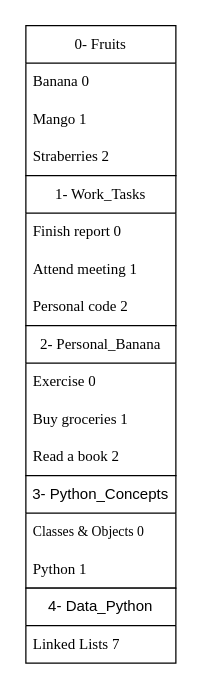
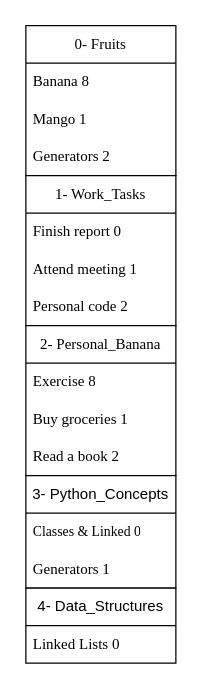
node "Banana 0": label "Banana 0" -> "Banana 8"
node "Straberries 2": label "Straberries 2" -> "Generators 2"
node "Exercise 0": label "Exercise 0" -> "Exercise 8"
node "Classes & Objects 0": label "Classes & Objects 0" -> "Classes & Linked 0"
node "Python 1": label "Python 1" -> "Generators 1"
node "4- Data_Python": label "4- Data_Python" -> "4- Data_Structures"
node "Linked Lists 7": label "Linked Lists 7" -> "Linked Lists 0"
